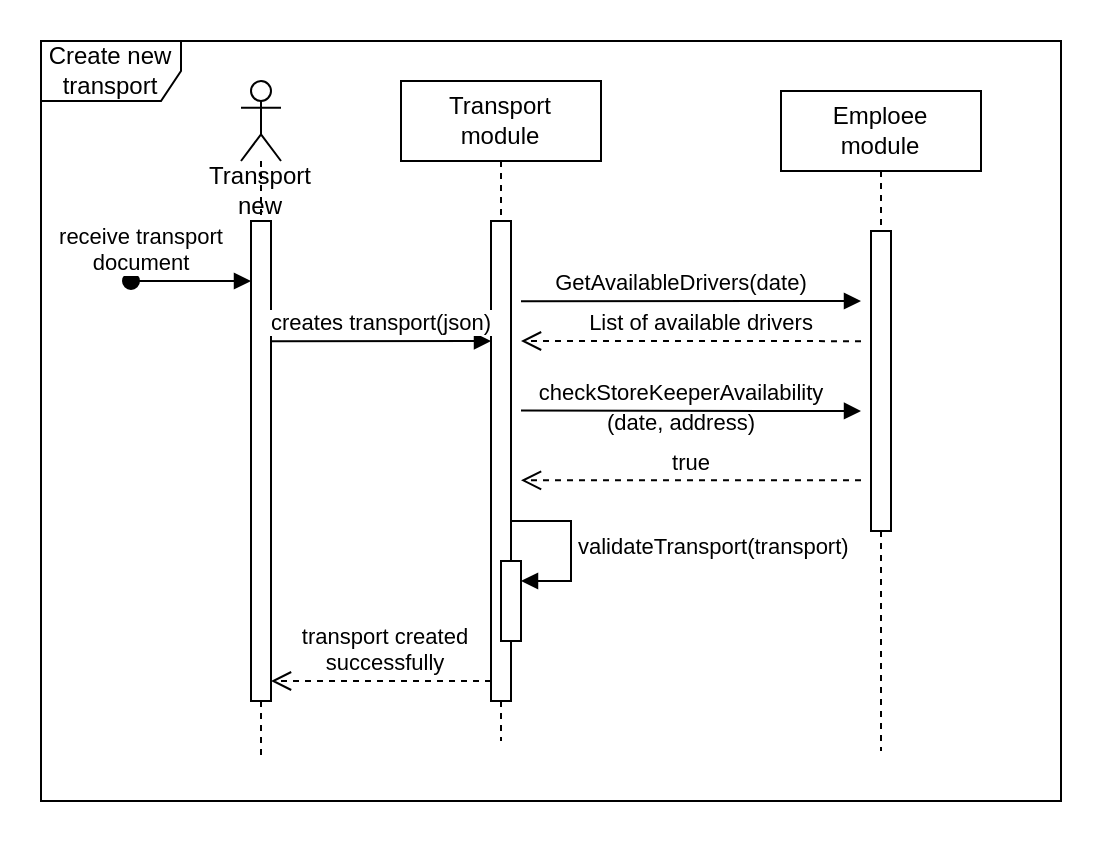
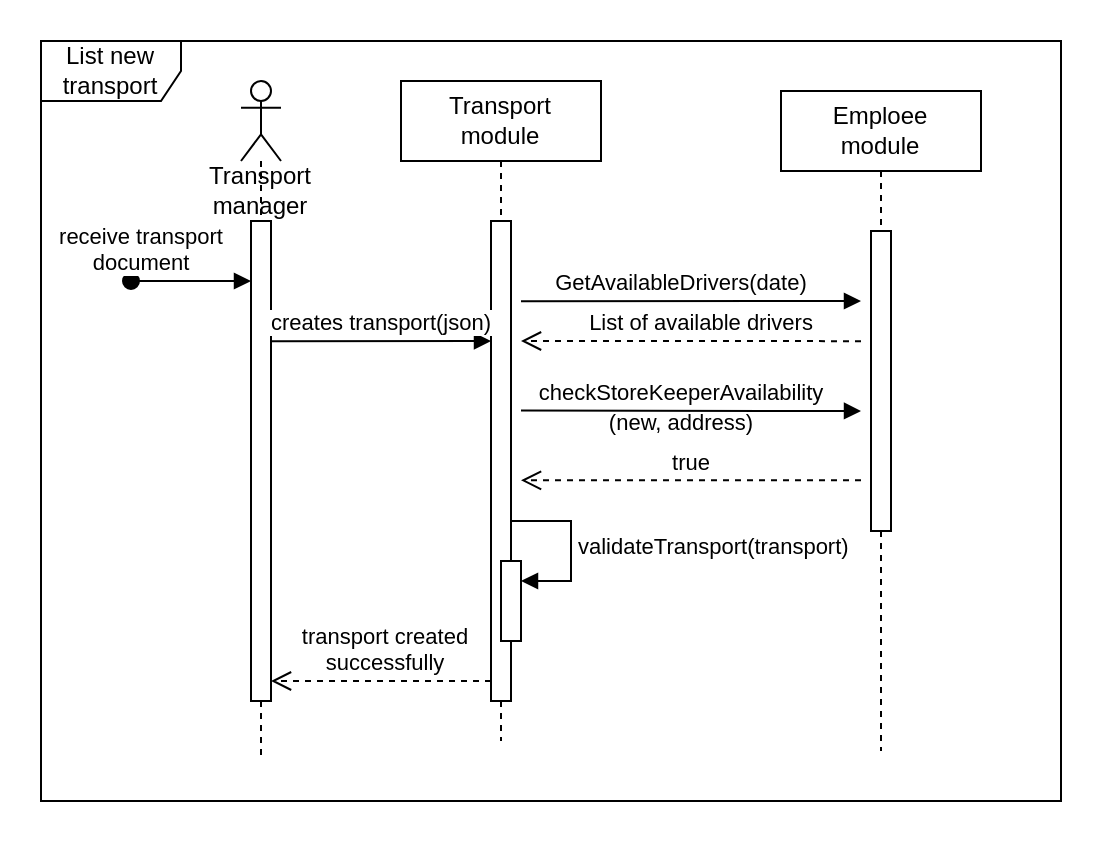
node "Create new transport": label "Create new transport" -> "List new transport"
node "Transport new": label "Transport new" -> "Transport manager"
node "checkStoreKeeperAvailability (date, address)": label "checkStoreKeeperAvailability (date, address)" -> "checkStoreKeeperAvailability (new, address)"
